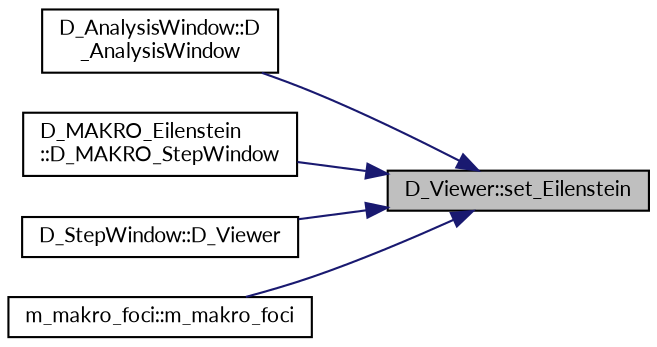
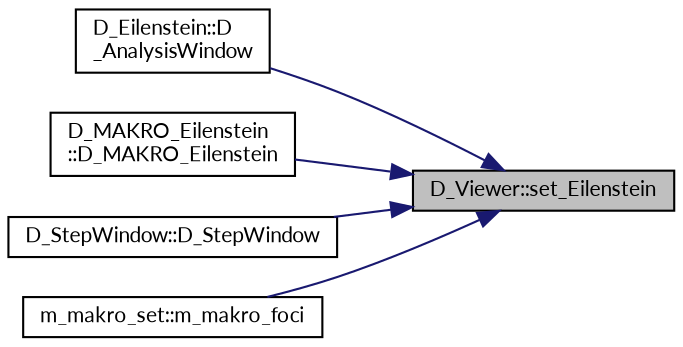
node "D_AnalysisWindow::D _AnalysisWindow": label "D_AnalysisWindow::D _AnalysisWindow" -> "D_Eilenstein::D _AnalysisWindow"
node "D_MAKRO_Eilenstein ::D_MAKRO_StepWindow": label "D_MAKRO_Eilenstein ::D_MAKRO_StepWindow" -> "D_MAKRO_Eilenstein ::D_MAKRO_Eilenstein"
node "D_StepWindow::D_Viewer": label "D_StepWindow::D_Viewer" -> "D_StepWindow::D_StepWindow"
node "m_makro_foci::m_makro_foci": label "m_makro_foci::m_makro_foci" -> "m_makro_set::m_makro_foci"
